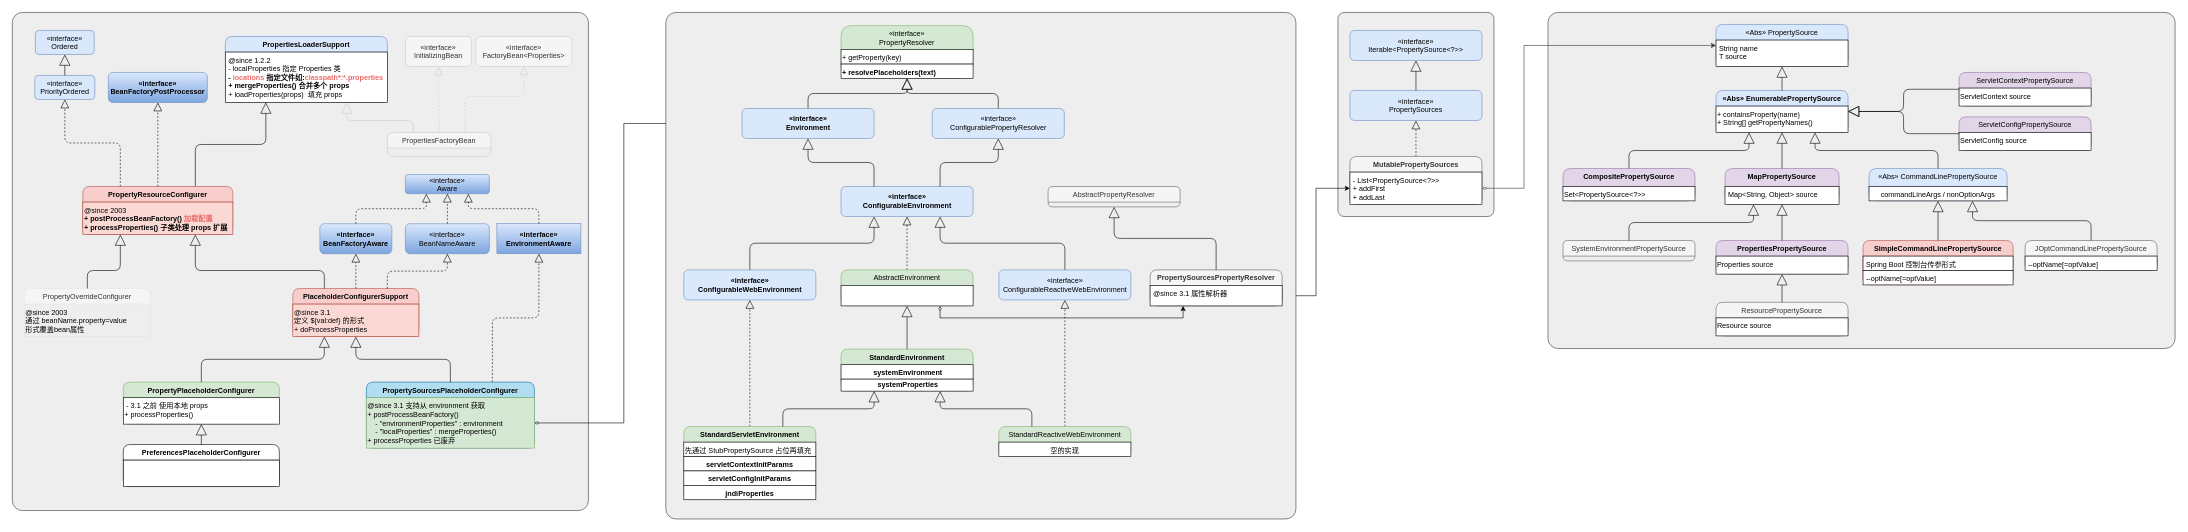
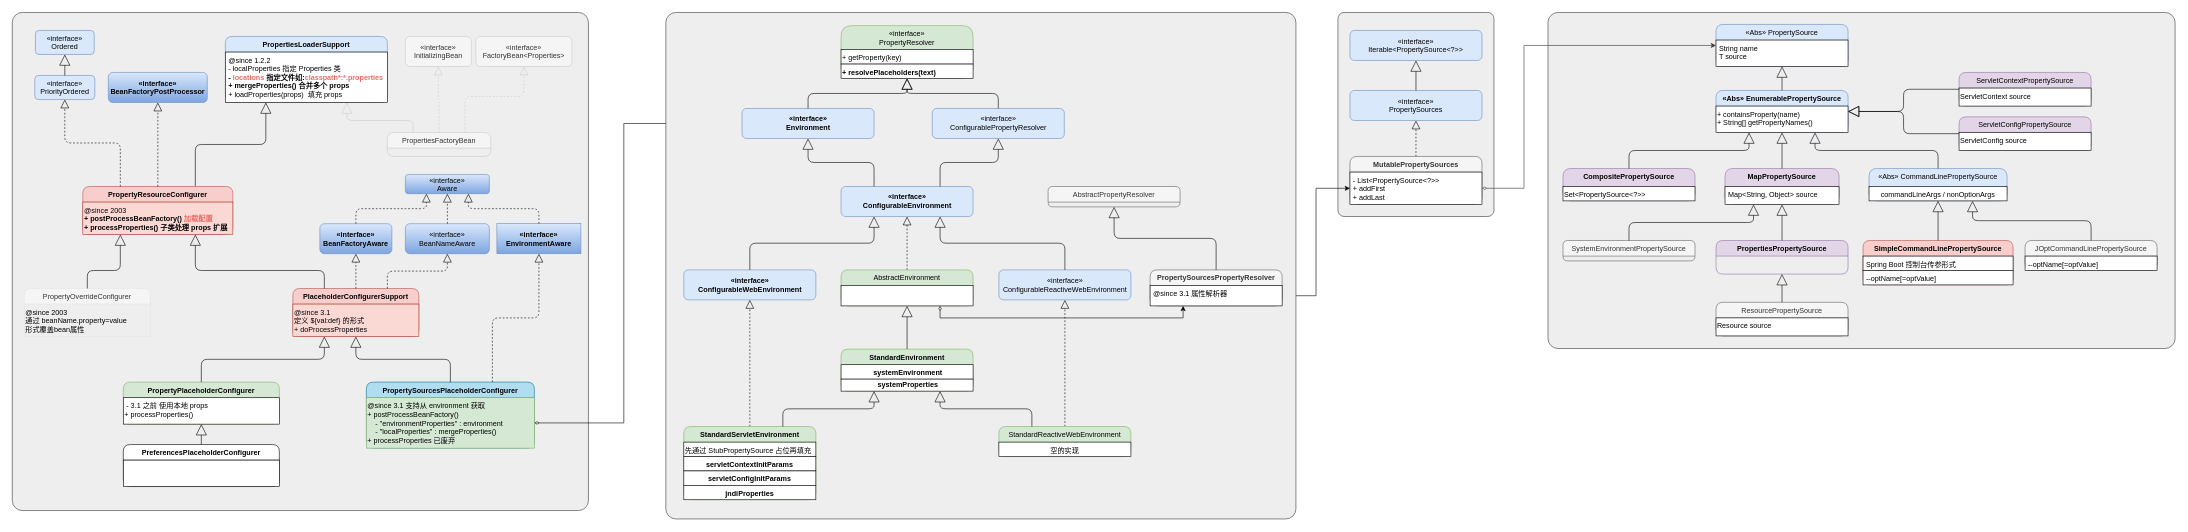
node "Properties source": removed
